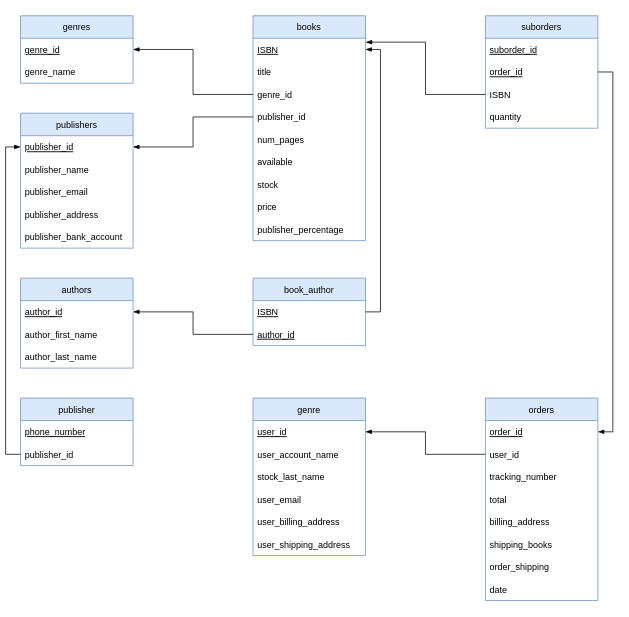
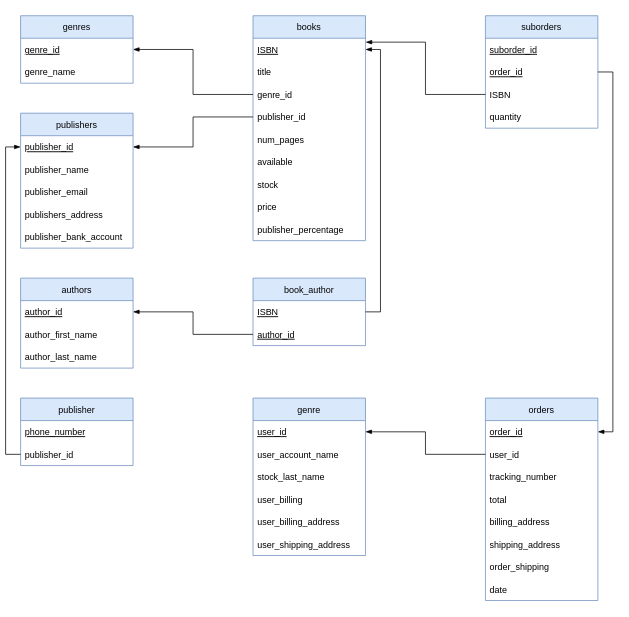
node "publisher_address": label "publisher_address" -> "publishers_address"
node "user_email": label "user_email" -> "user_billing"
node "shipping_books": label "shipping_books" -> "shipping_address"
